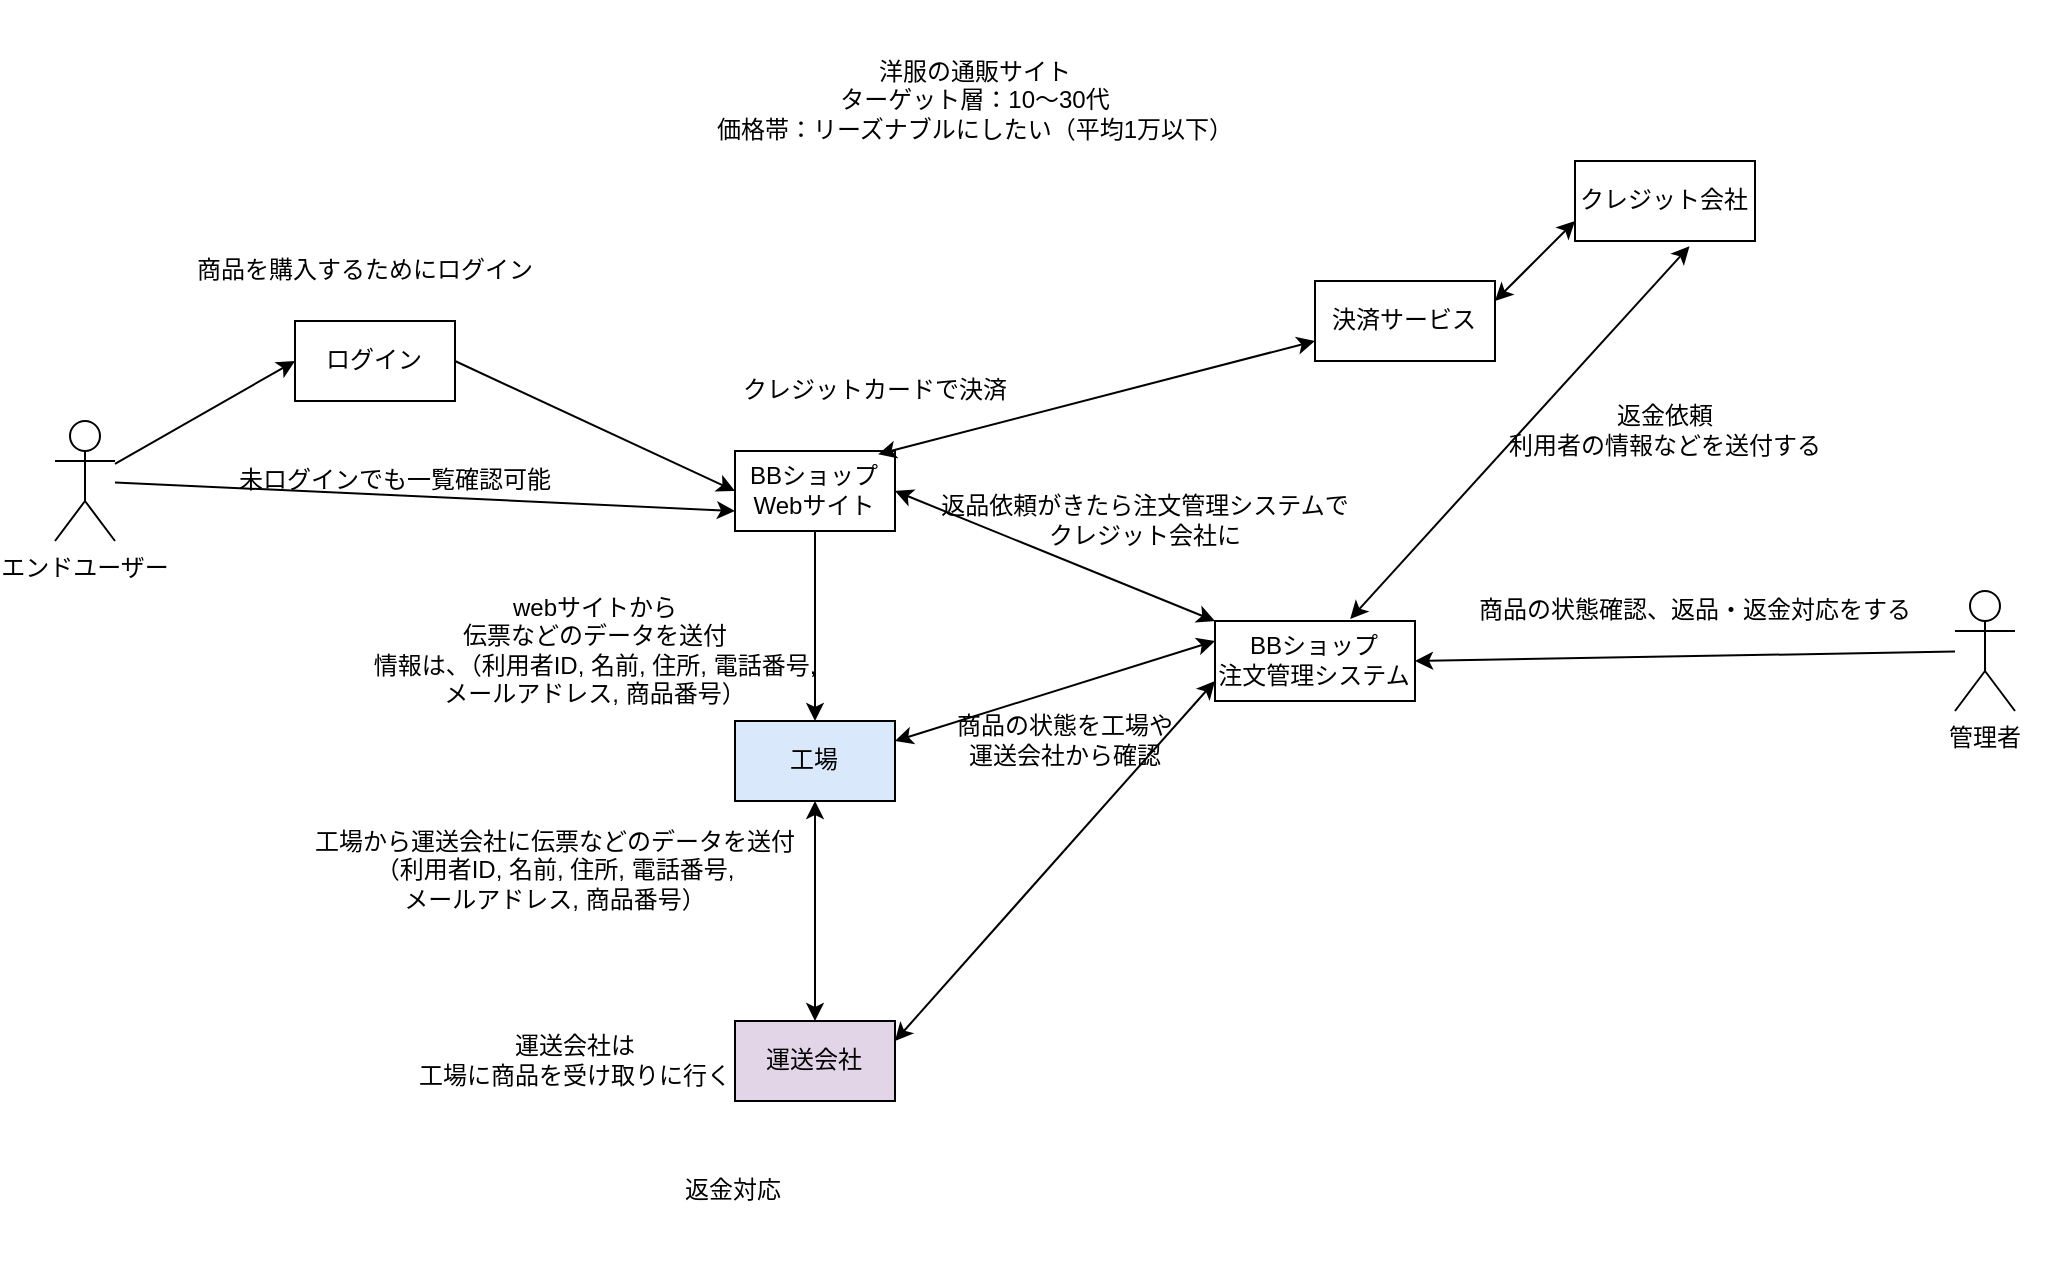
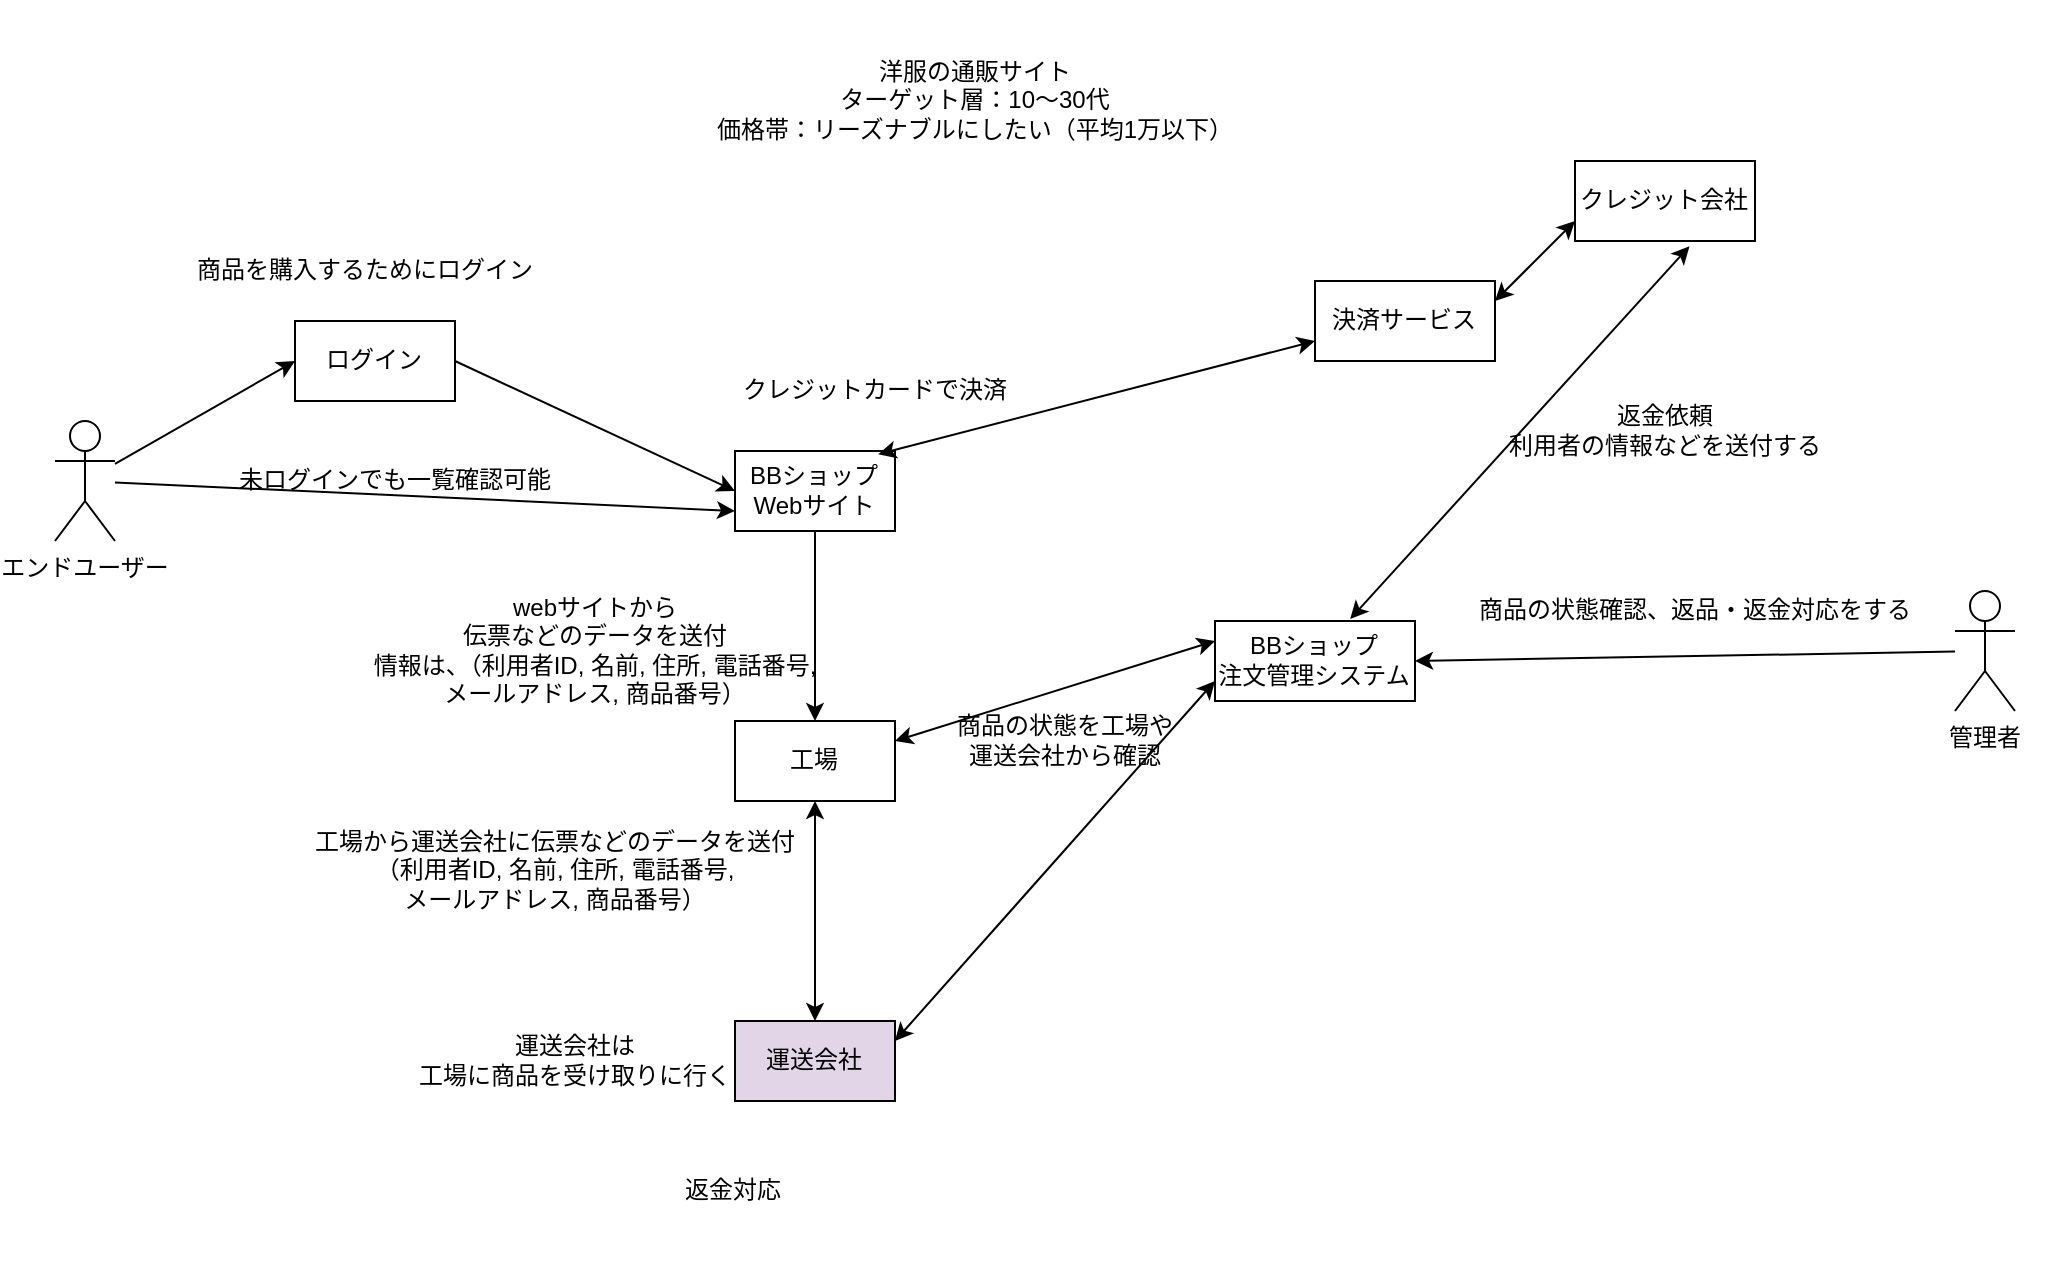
node "返品依頼がきたら注文管理システムで クレジット会社に": removed
edge "BBショップ Webサイト" -- "BBショップ 注文管理システム": removed
node "工場": fillcolor #dae8fc -> #ffffff
